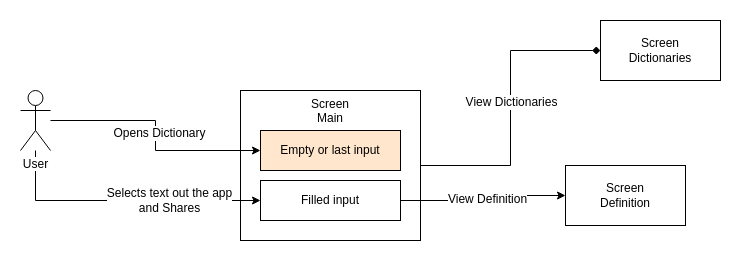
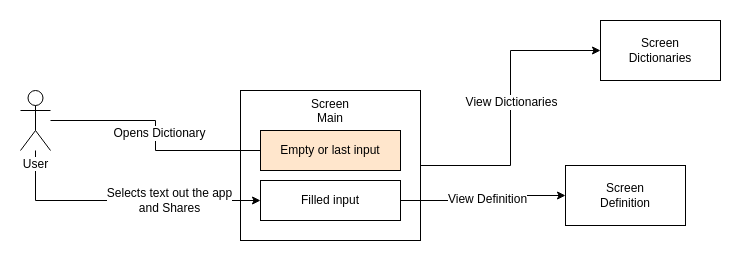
edge "Screen Main" -> "Screen Dictionaries": arrowhead diamond -> classic
edge "User" -> "Empty or last input": arrowhead classic -> none
